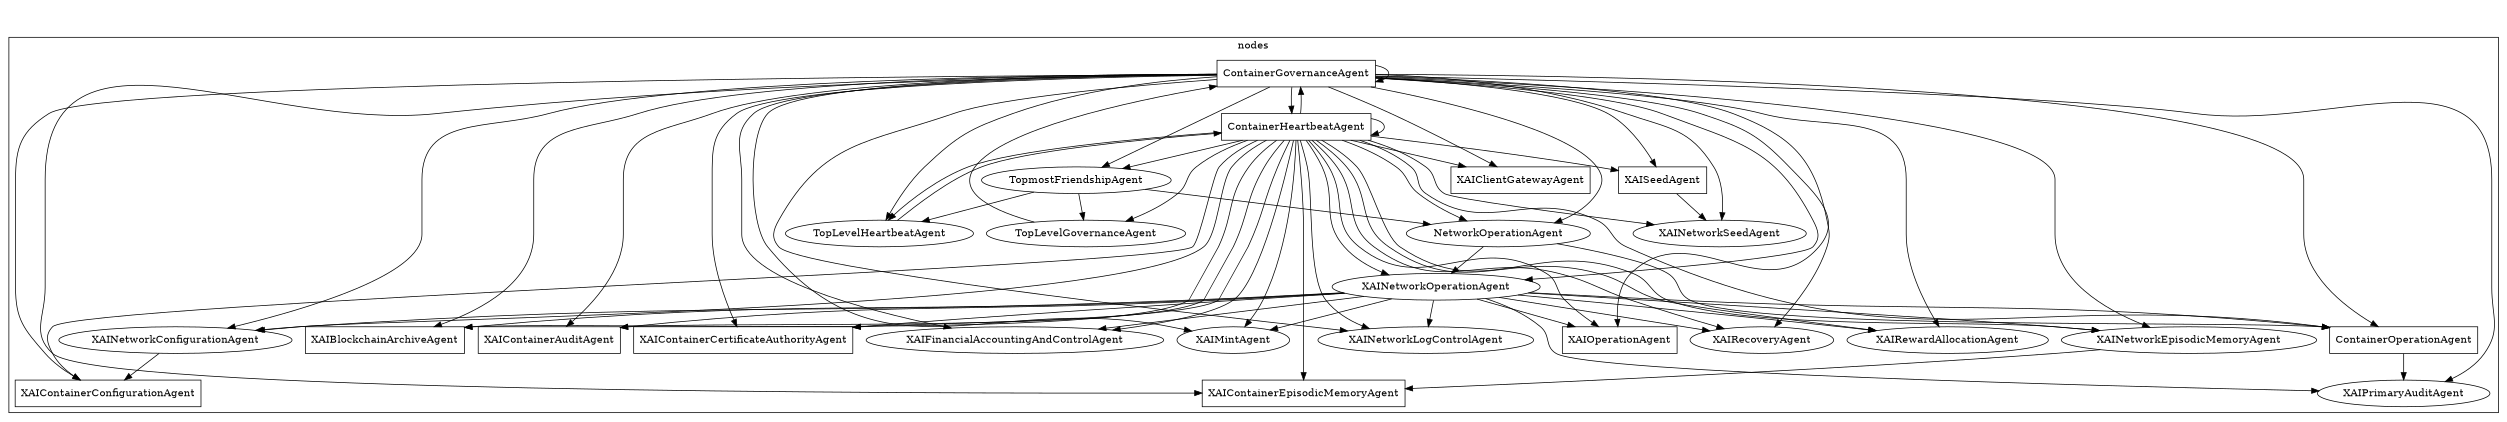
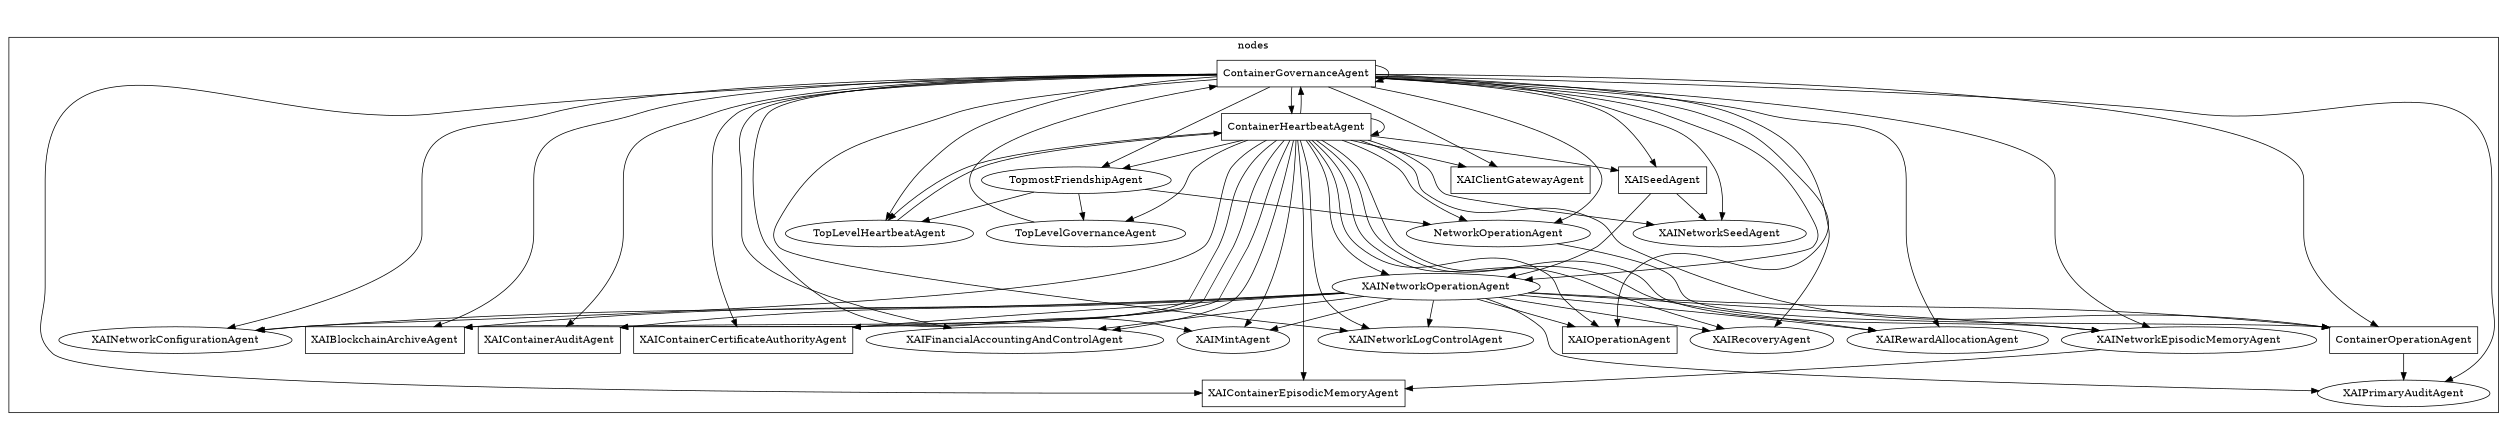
edge "NetworkOperationAgent" -> "XAINetworkOperationAgent": now "XAISeedAgent" -> "XAINetworkOperationAgent"
node "XAIContainerConfigurationAgent": removed
